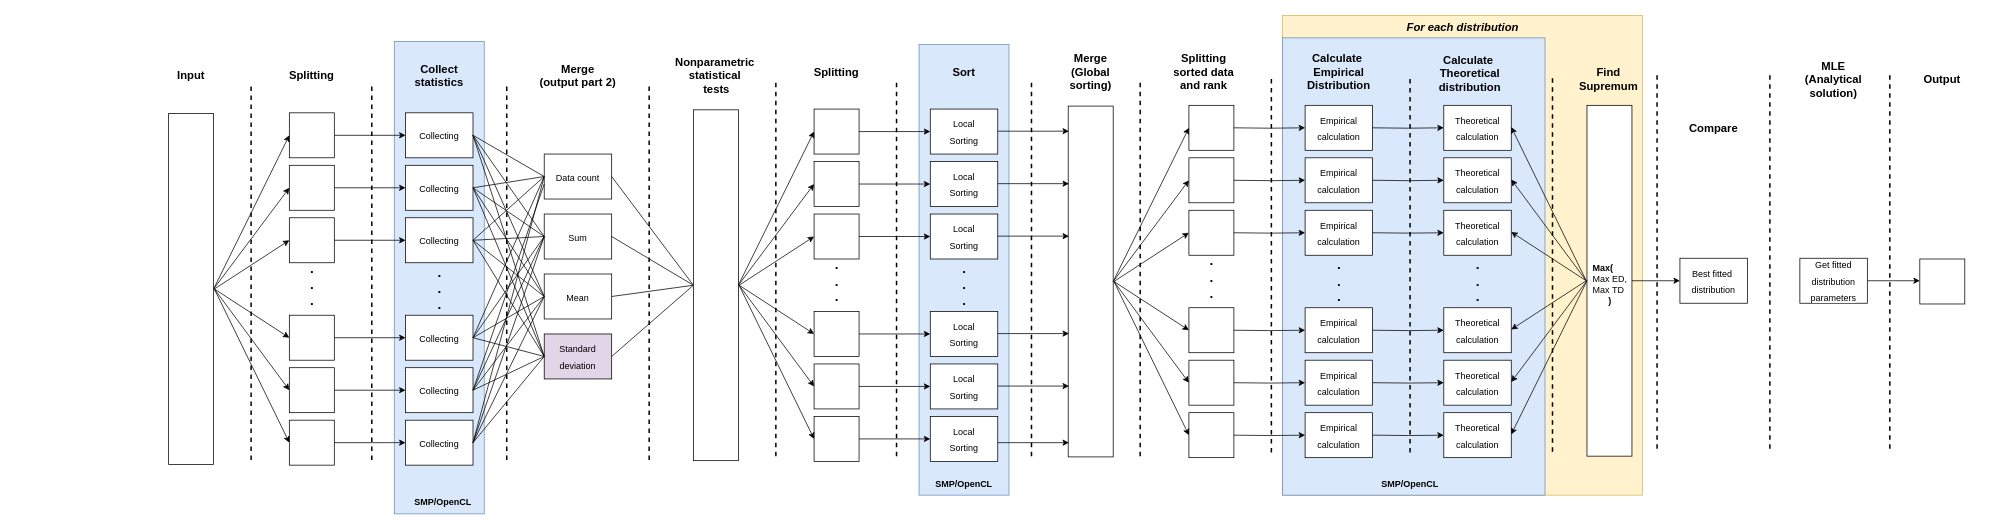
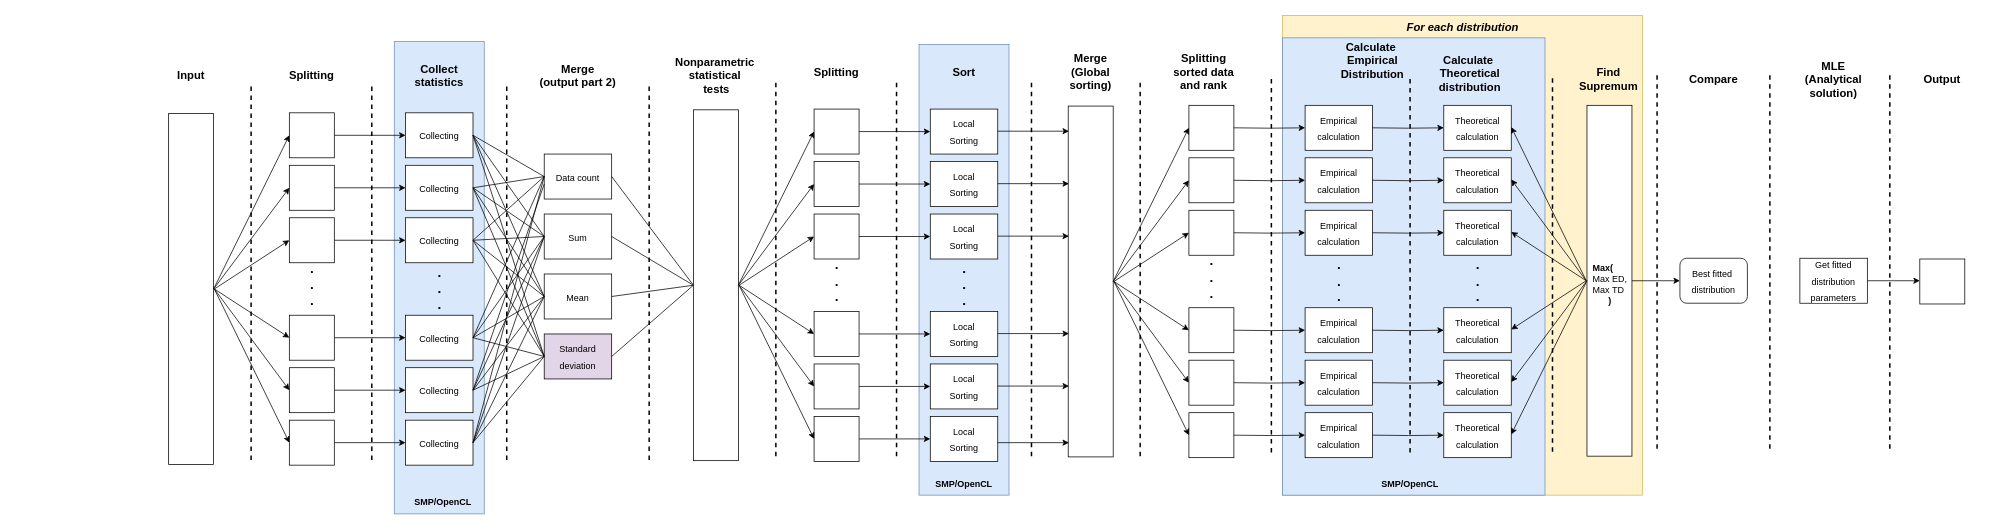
node "Calculate Empirical Distribution": moved (1339, 72) -> (1373, 60)
node "Compare": moved (1714, 128) -> (1714, 79)
node "Best fitted distribution": shape rectangle -> rounded rectangle
